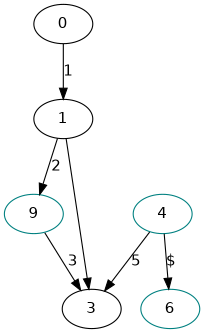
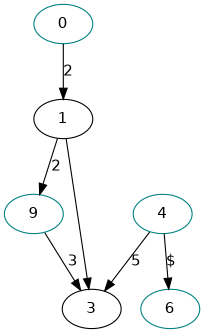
node "0": color black -> teal
edge "0" -> "1": label "1" -> "2"
